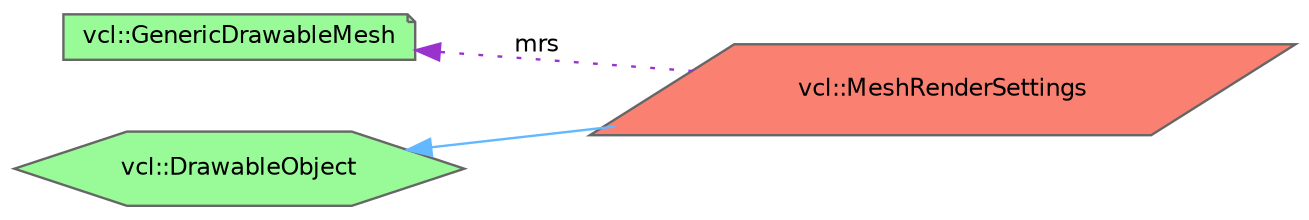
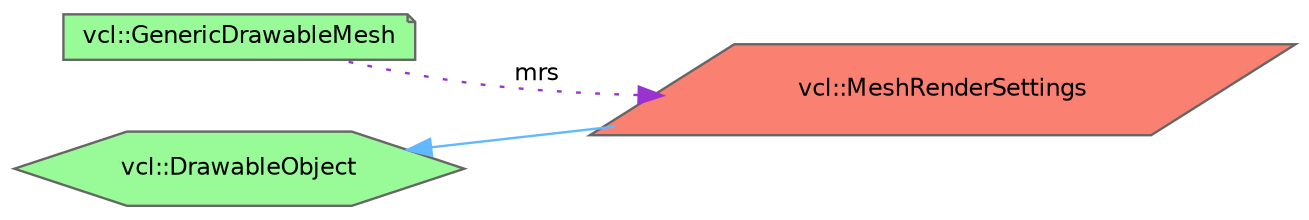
edge "vcl::MeshRenderSettings" -> "vcl::GenericDrawableMesh": reversed
